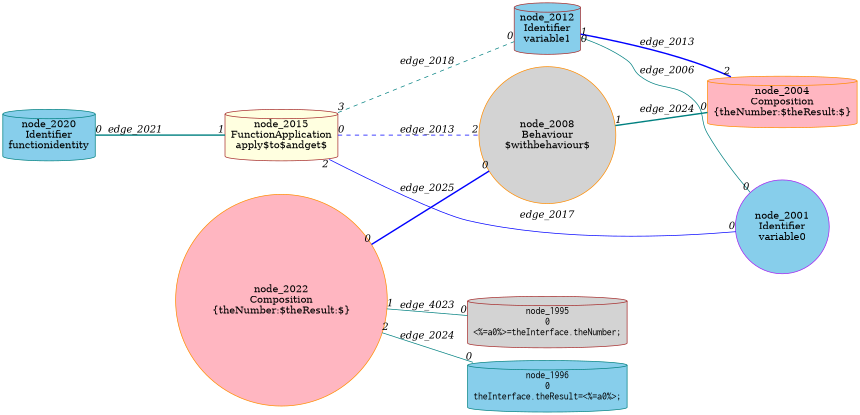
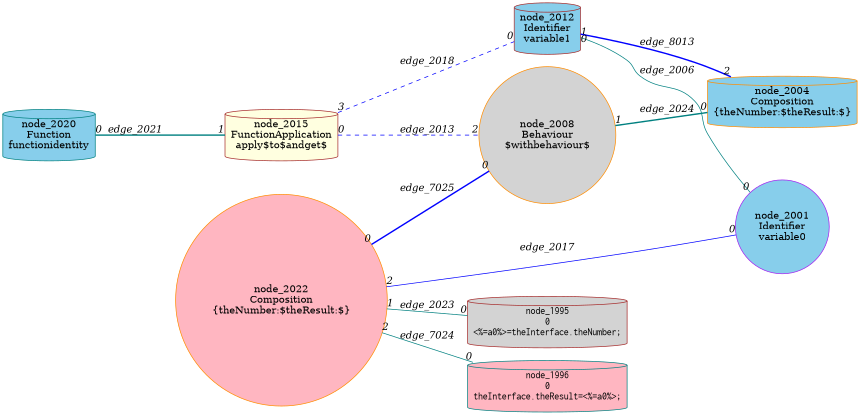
edge "node_2012 Identifier variable1" -- "node_2004 Composition {theNumber:$theResult:$}": label "edge_2013" -> "edge_8013"
edge "node_2012 Identifier variable1" -- "node_2015 FunctionApplication apply$to$andget$": color teal -> blue
node "node_2004 Composition {theNumber:$theResult:$}": fillcolor lightpink -> skyblue
node "node_2020 Identifier functionidentity": label "node_2020 Identifier functionidentity" -> "node_2020 Function functionidentity"
edge "node_2008 Behaviour $withbehaviour$" -- "node_2022 Composition {theNumber:$theResult:$}": label "edge_2025" -> "edge_7025"
edge "node_2015 FunctionApplication apply$to$andget$" -- "node_2001 Identifier variable0": now "node_2022 Composition {theNumber:$theResult:$}" -- "node_2001 Identifier variable0"
edge "node_2022 Composition {theNumber:$theResult:$}" -- "node_1995 0 <%=a0%>=theInterface.theNumber;": label "edge_4023" -> "edge_2023"
edge "node_2022 Composition {theNumber:$theResult:$}" -- "node_1996 0 theInterface.theResult=<%=a0%>;": label "edge_2024" -> "edge_7024"
node "node_1996 0 theInterface.theResult=<%=a0%>;": fillcolor skyblue -> lightpink
